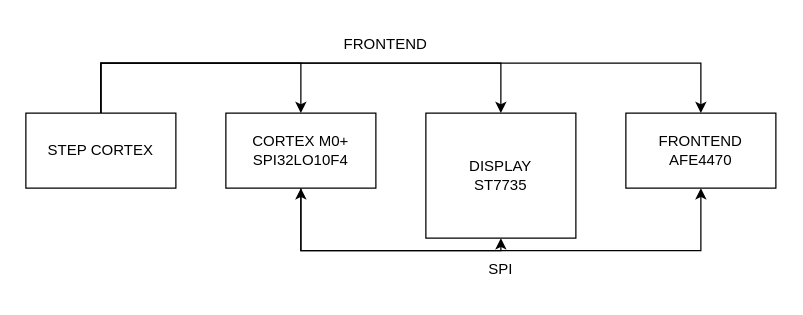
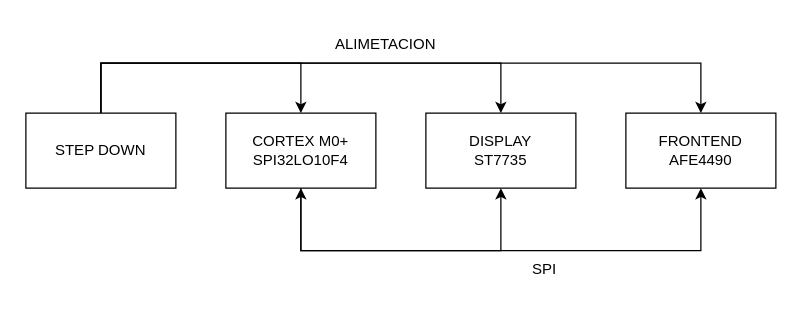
node "FRONTEND": label "FRONTEND" -> "ALIMETACION"
node "STEP CORTEX": label "STEP CORTEX" -> "STEP DOWN"
node "FRONTEND AFE4470": label "FRONTEND AFE4470" -> "FRONTEND AFE4490"
node "DISPLAY ST7735": size 150x125 -> 150x75
node "SPI": moved (501, 269) -> (544, 269)
